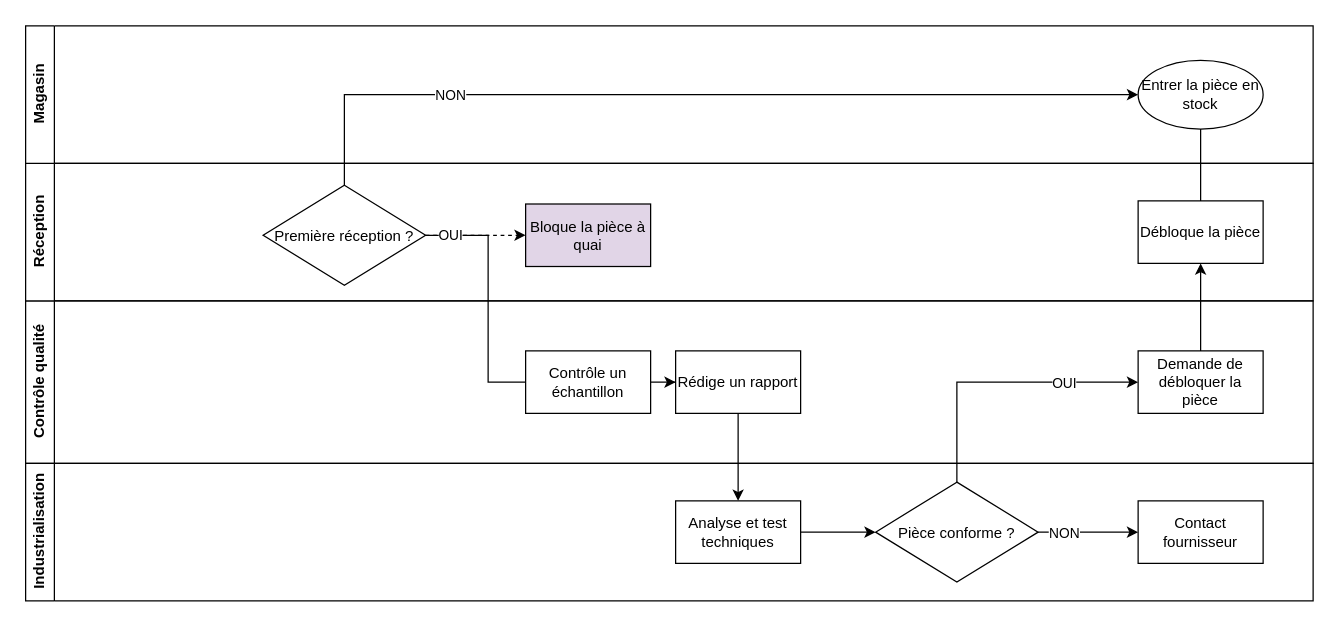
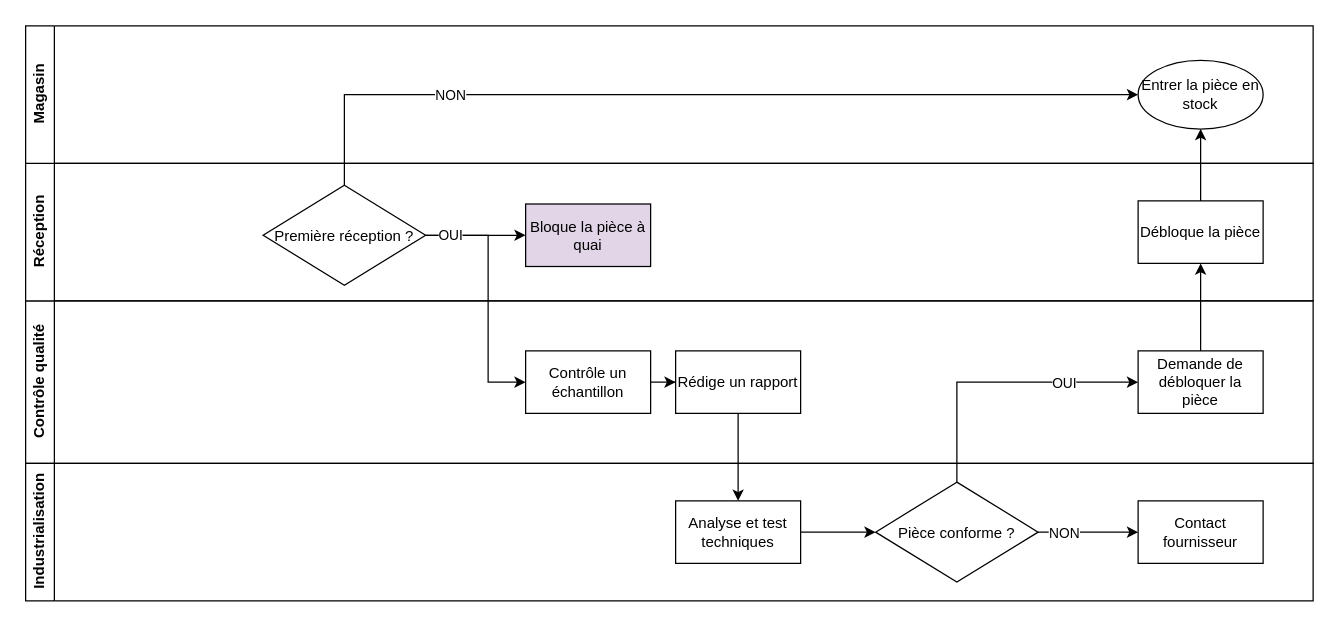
edge "Entrer la pièce en stock" -- "Débloque la pièce": arrowhead none -> classic
edge "Première réception ?" -> "Bloque la pièce à quai": style dashed -> solid
edge "Première réception ?" -- "Contrôle un échantillon": arrowhead none -> classic
